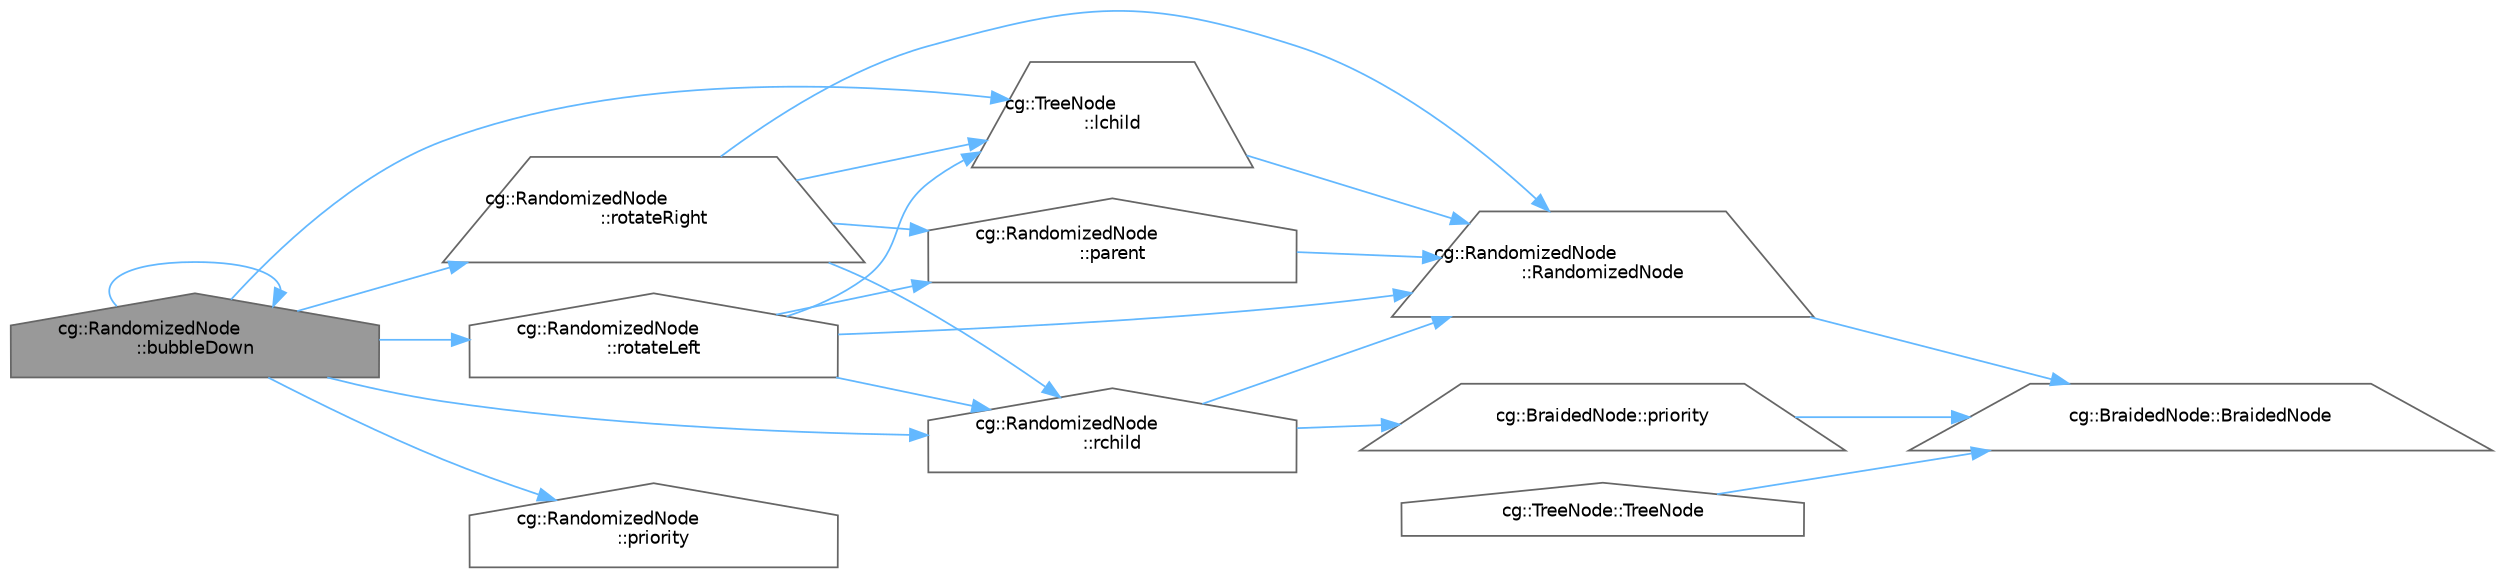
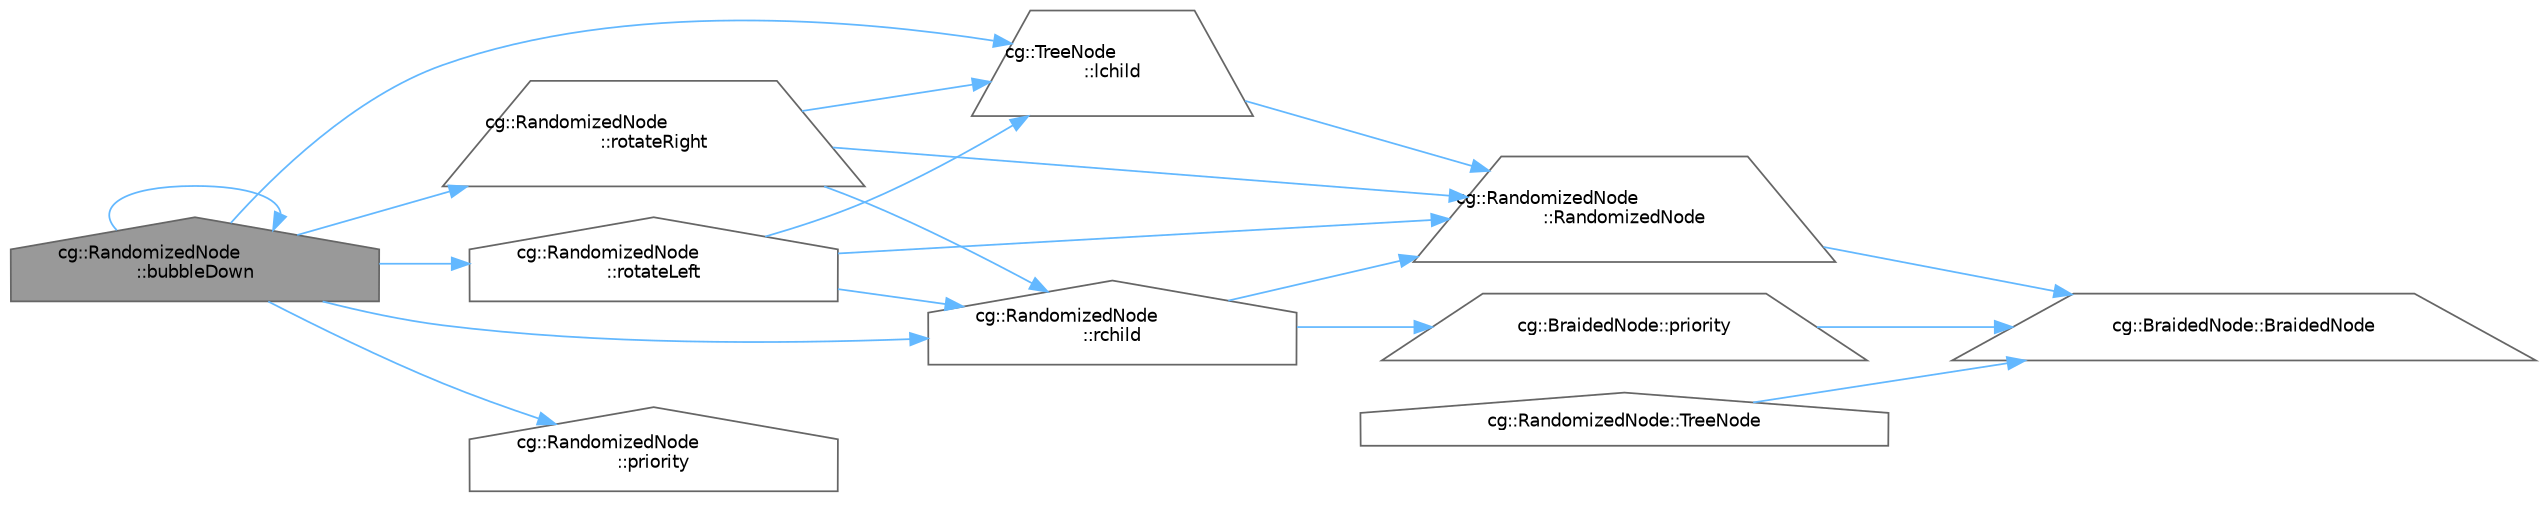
node "cg::RandomizedNode ::parent": removed
node "cg::TreeNode::TreeNode": label "cg::TreeNode::TreeNode" -> "cg::RandomizedNode::TreeNode"
